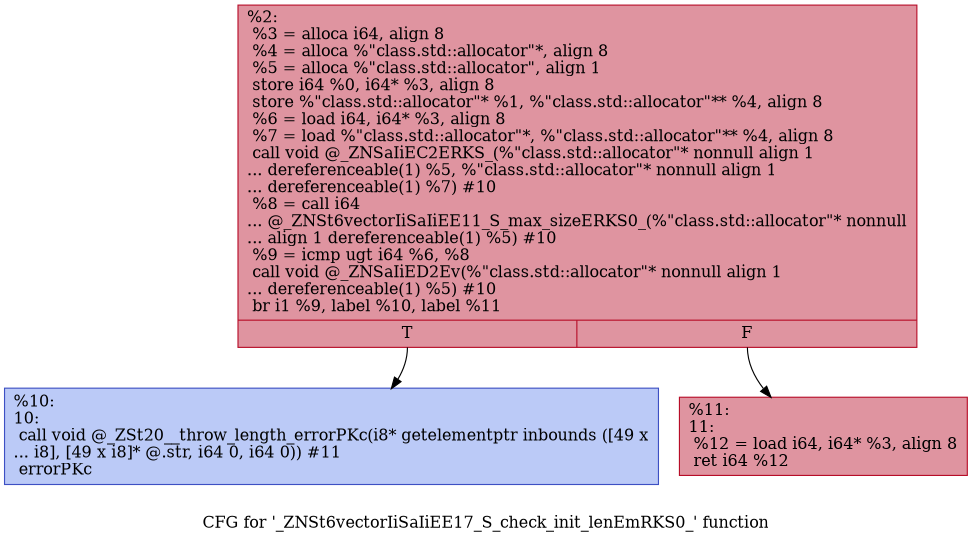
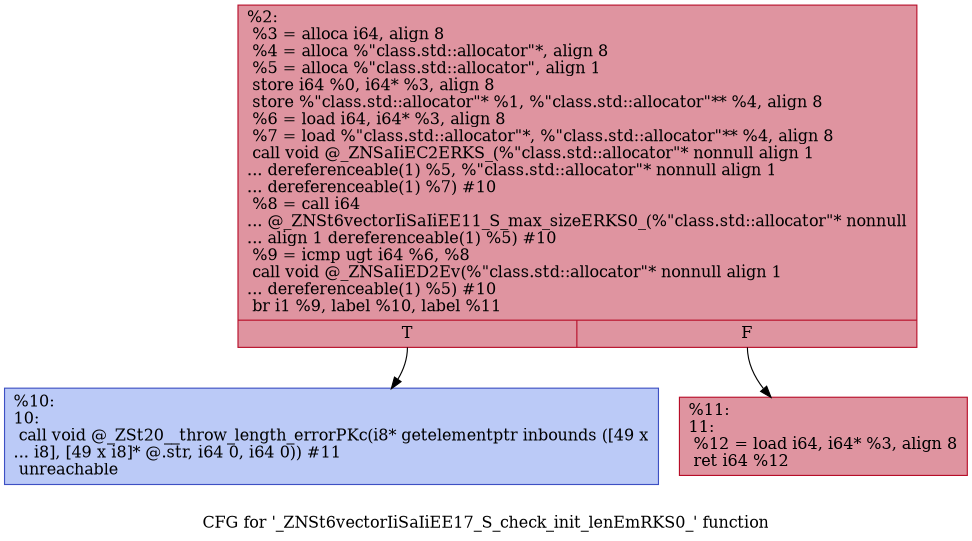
node "%10:": text "errorPKc" -> "unreachable"
